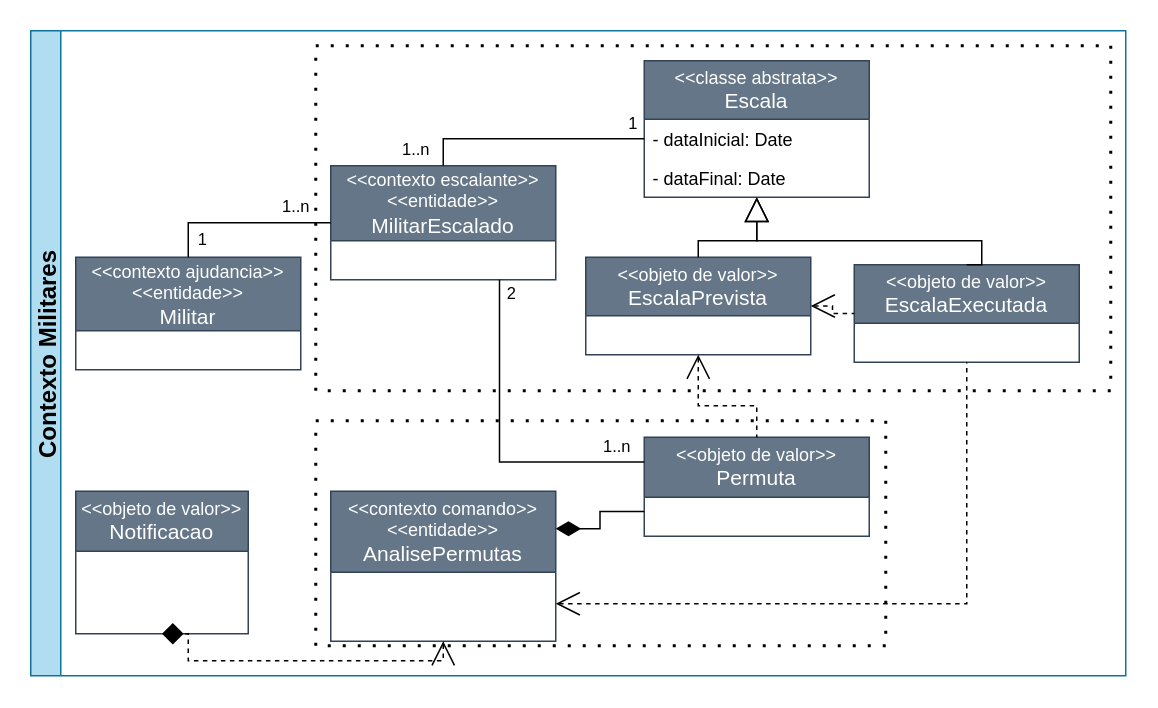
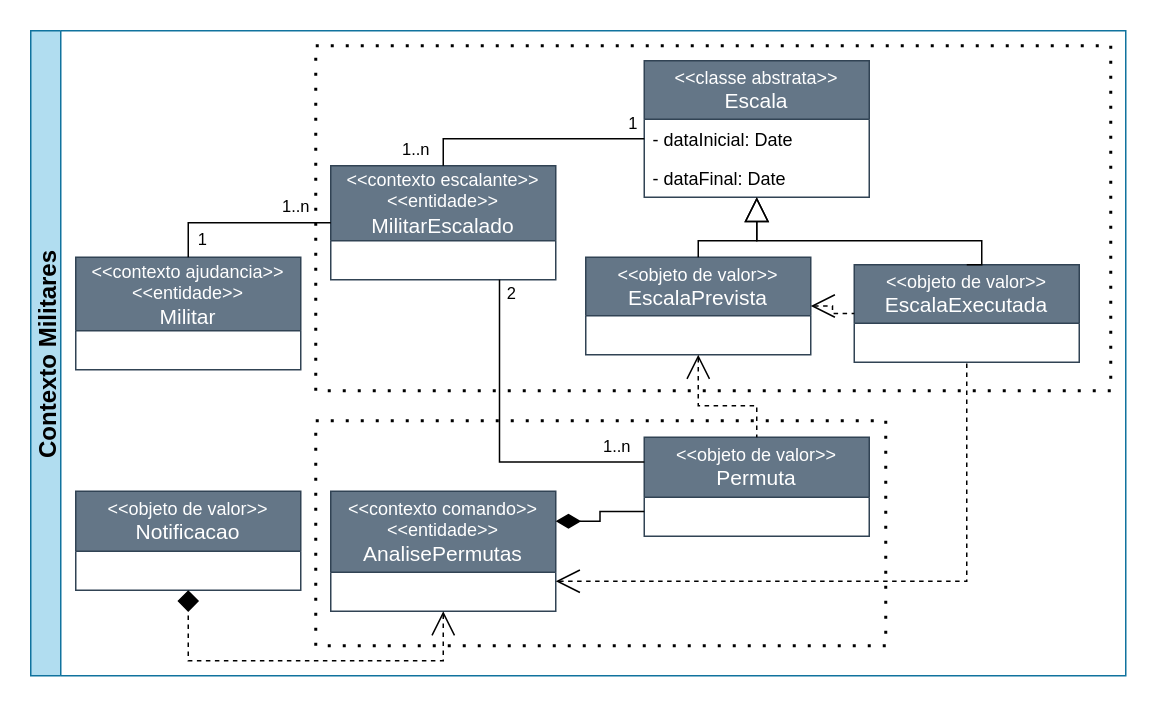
node "<<objeto de valor>> Notificacao": size 173x143 -> 225x99
node "<<contexto comando>> <<entidade>> AnalisePermutas": size 225x150 -> 225x120
